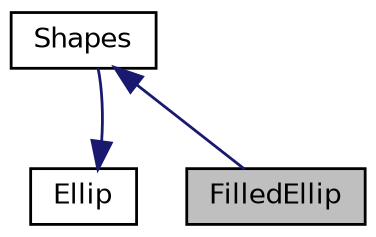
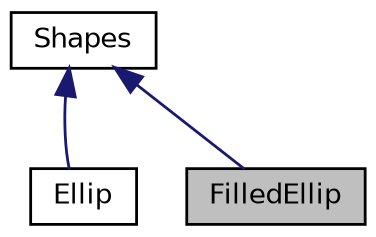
edge "Shapes" -> "Ellip": reversed
